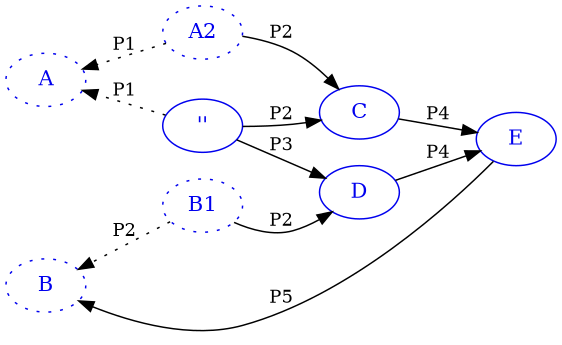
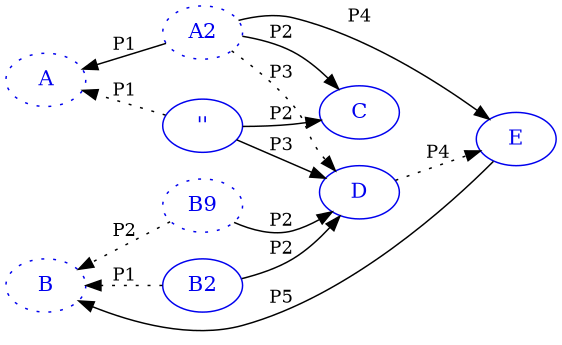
edge "A2" -> "A": style dotted -> solid
edge "A2" -> "D": added, label "P3"
edge "C" -> "E": now "A2" -> "E"
edge "D" -> "E": style solid -> dotted
node "B1": label "B1" -> "B9"
node "B2": added
